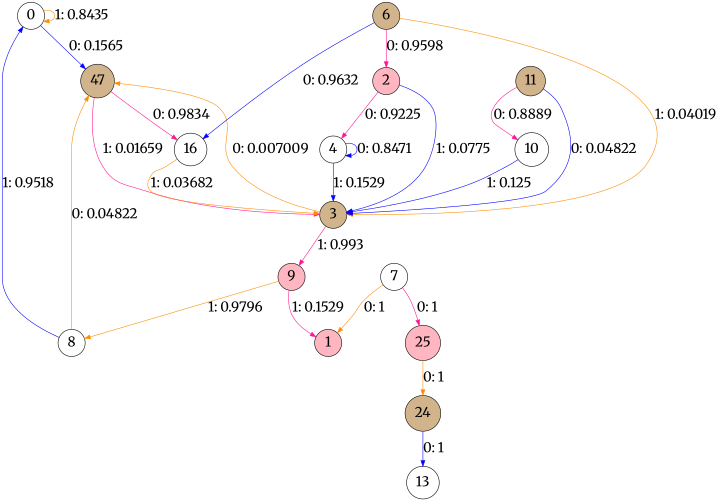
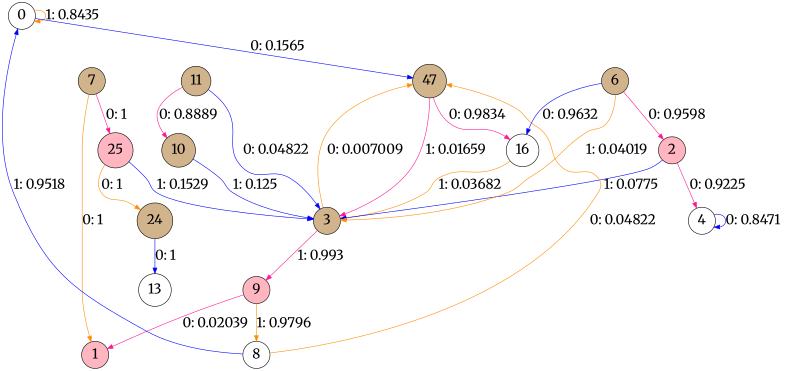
node "10": fillcolor white -> tan
edge "4" -> "3": now "25" -> "3"
node "7": fillcolor white -> tan
edge "9" -> "1": label "1: 0.1529   " -> "0: 0.02039  "
